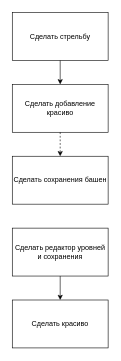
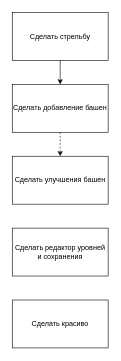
node "Сделать добавление красиво": label "Сделать добавление красиво" -> "Сделать добавление башен"
node "Сделать сохранения башен": label "Сделать сохранения башен" -> "Сделать улучшения башен"
edge "Сделать редактор уровней и сохранения" -> "Сделать красиво": removed
